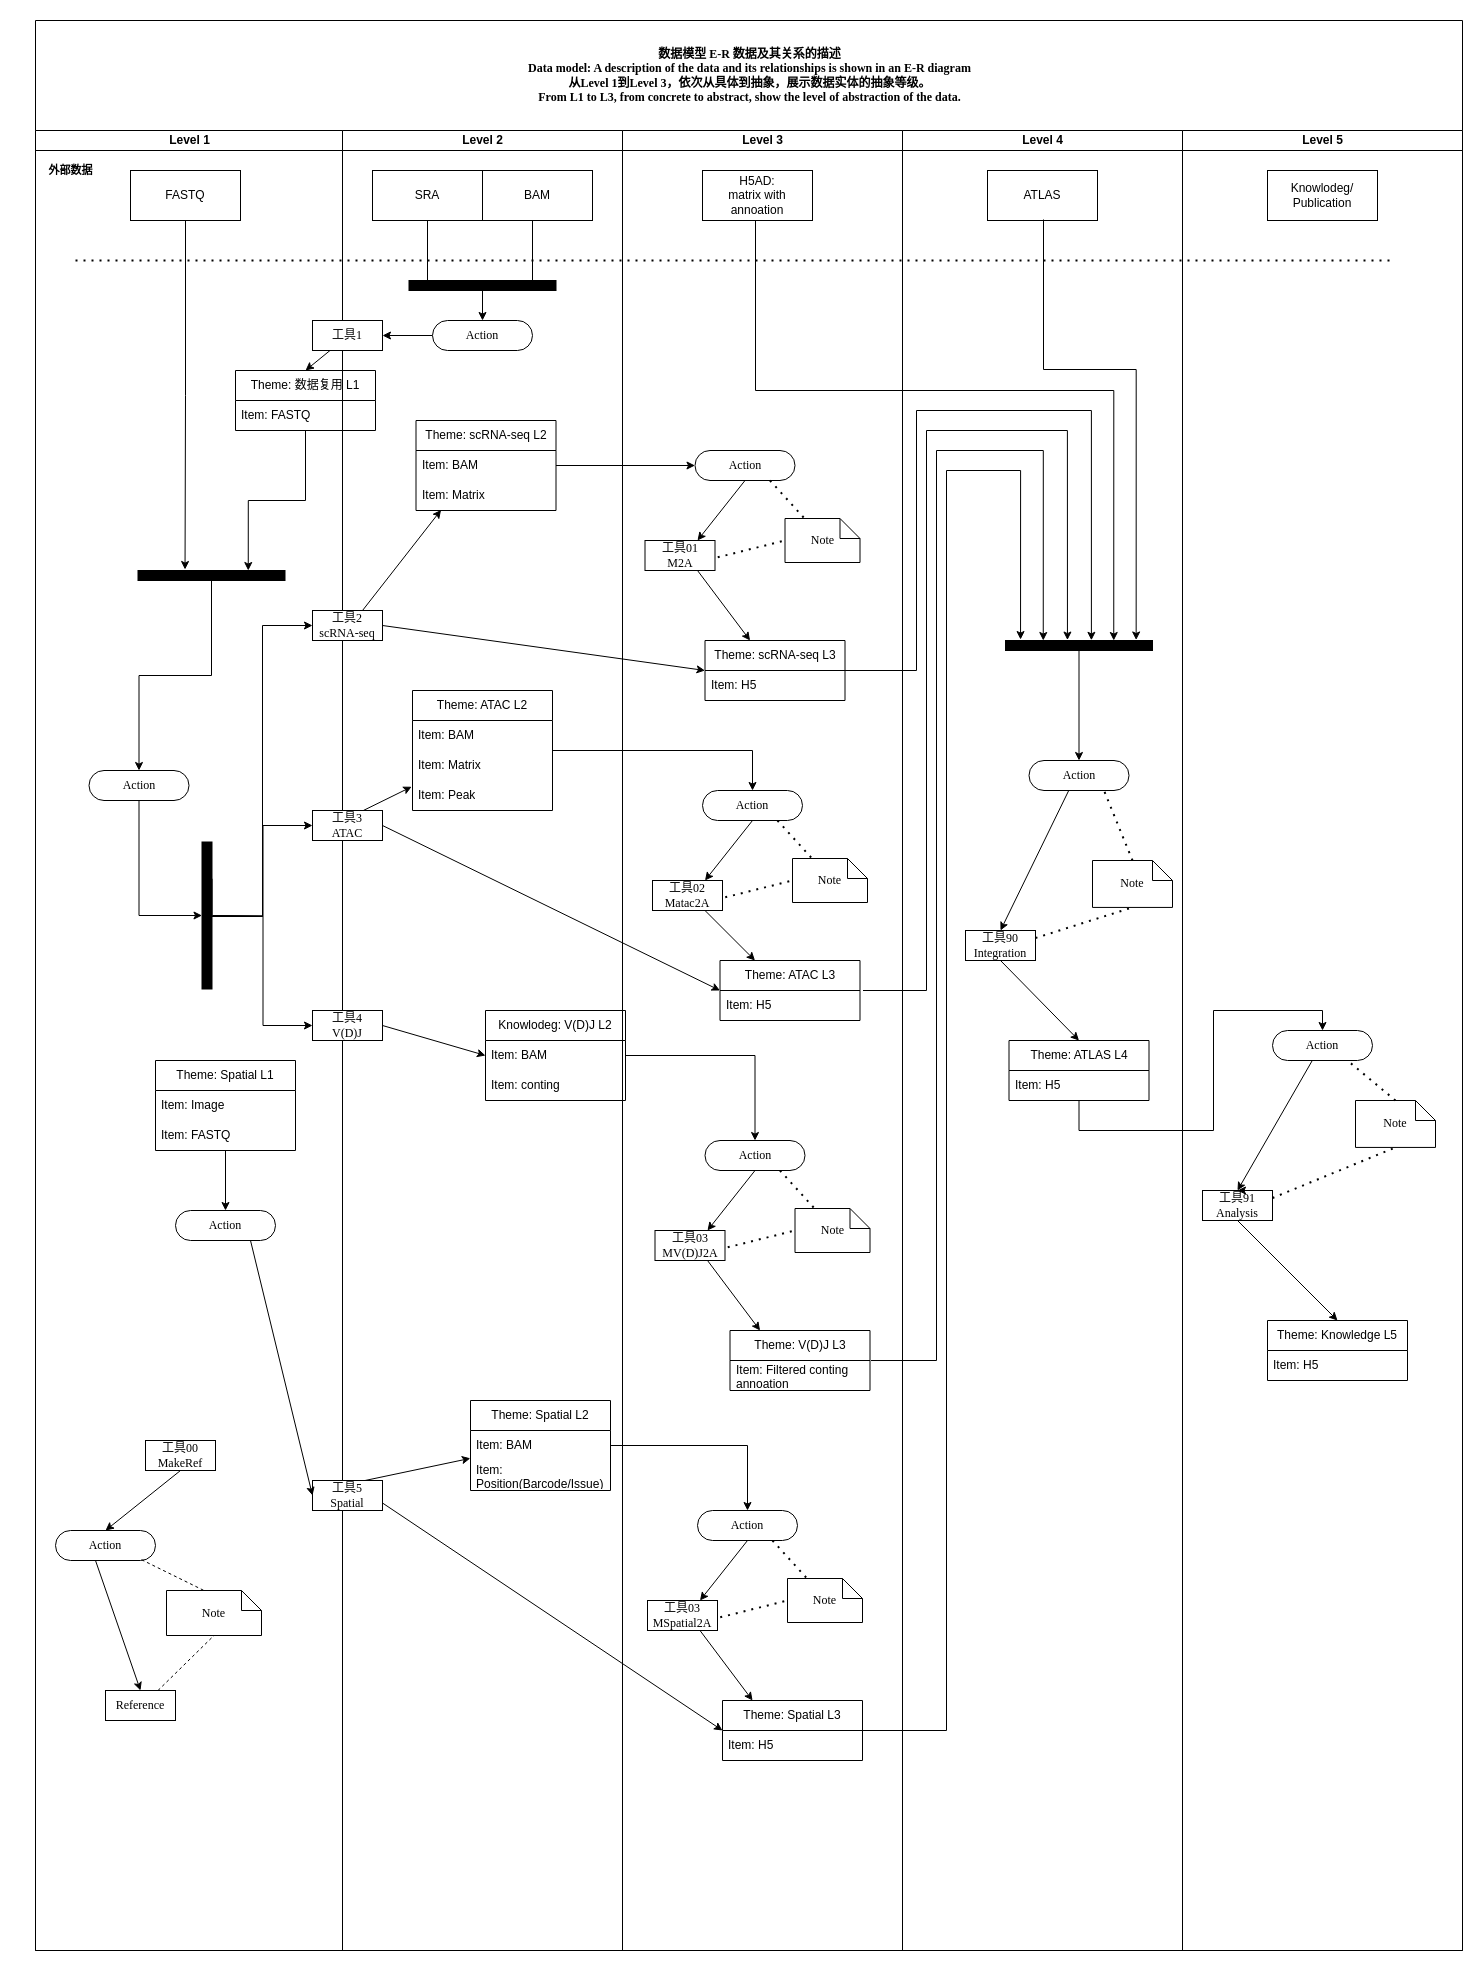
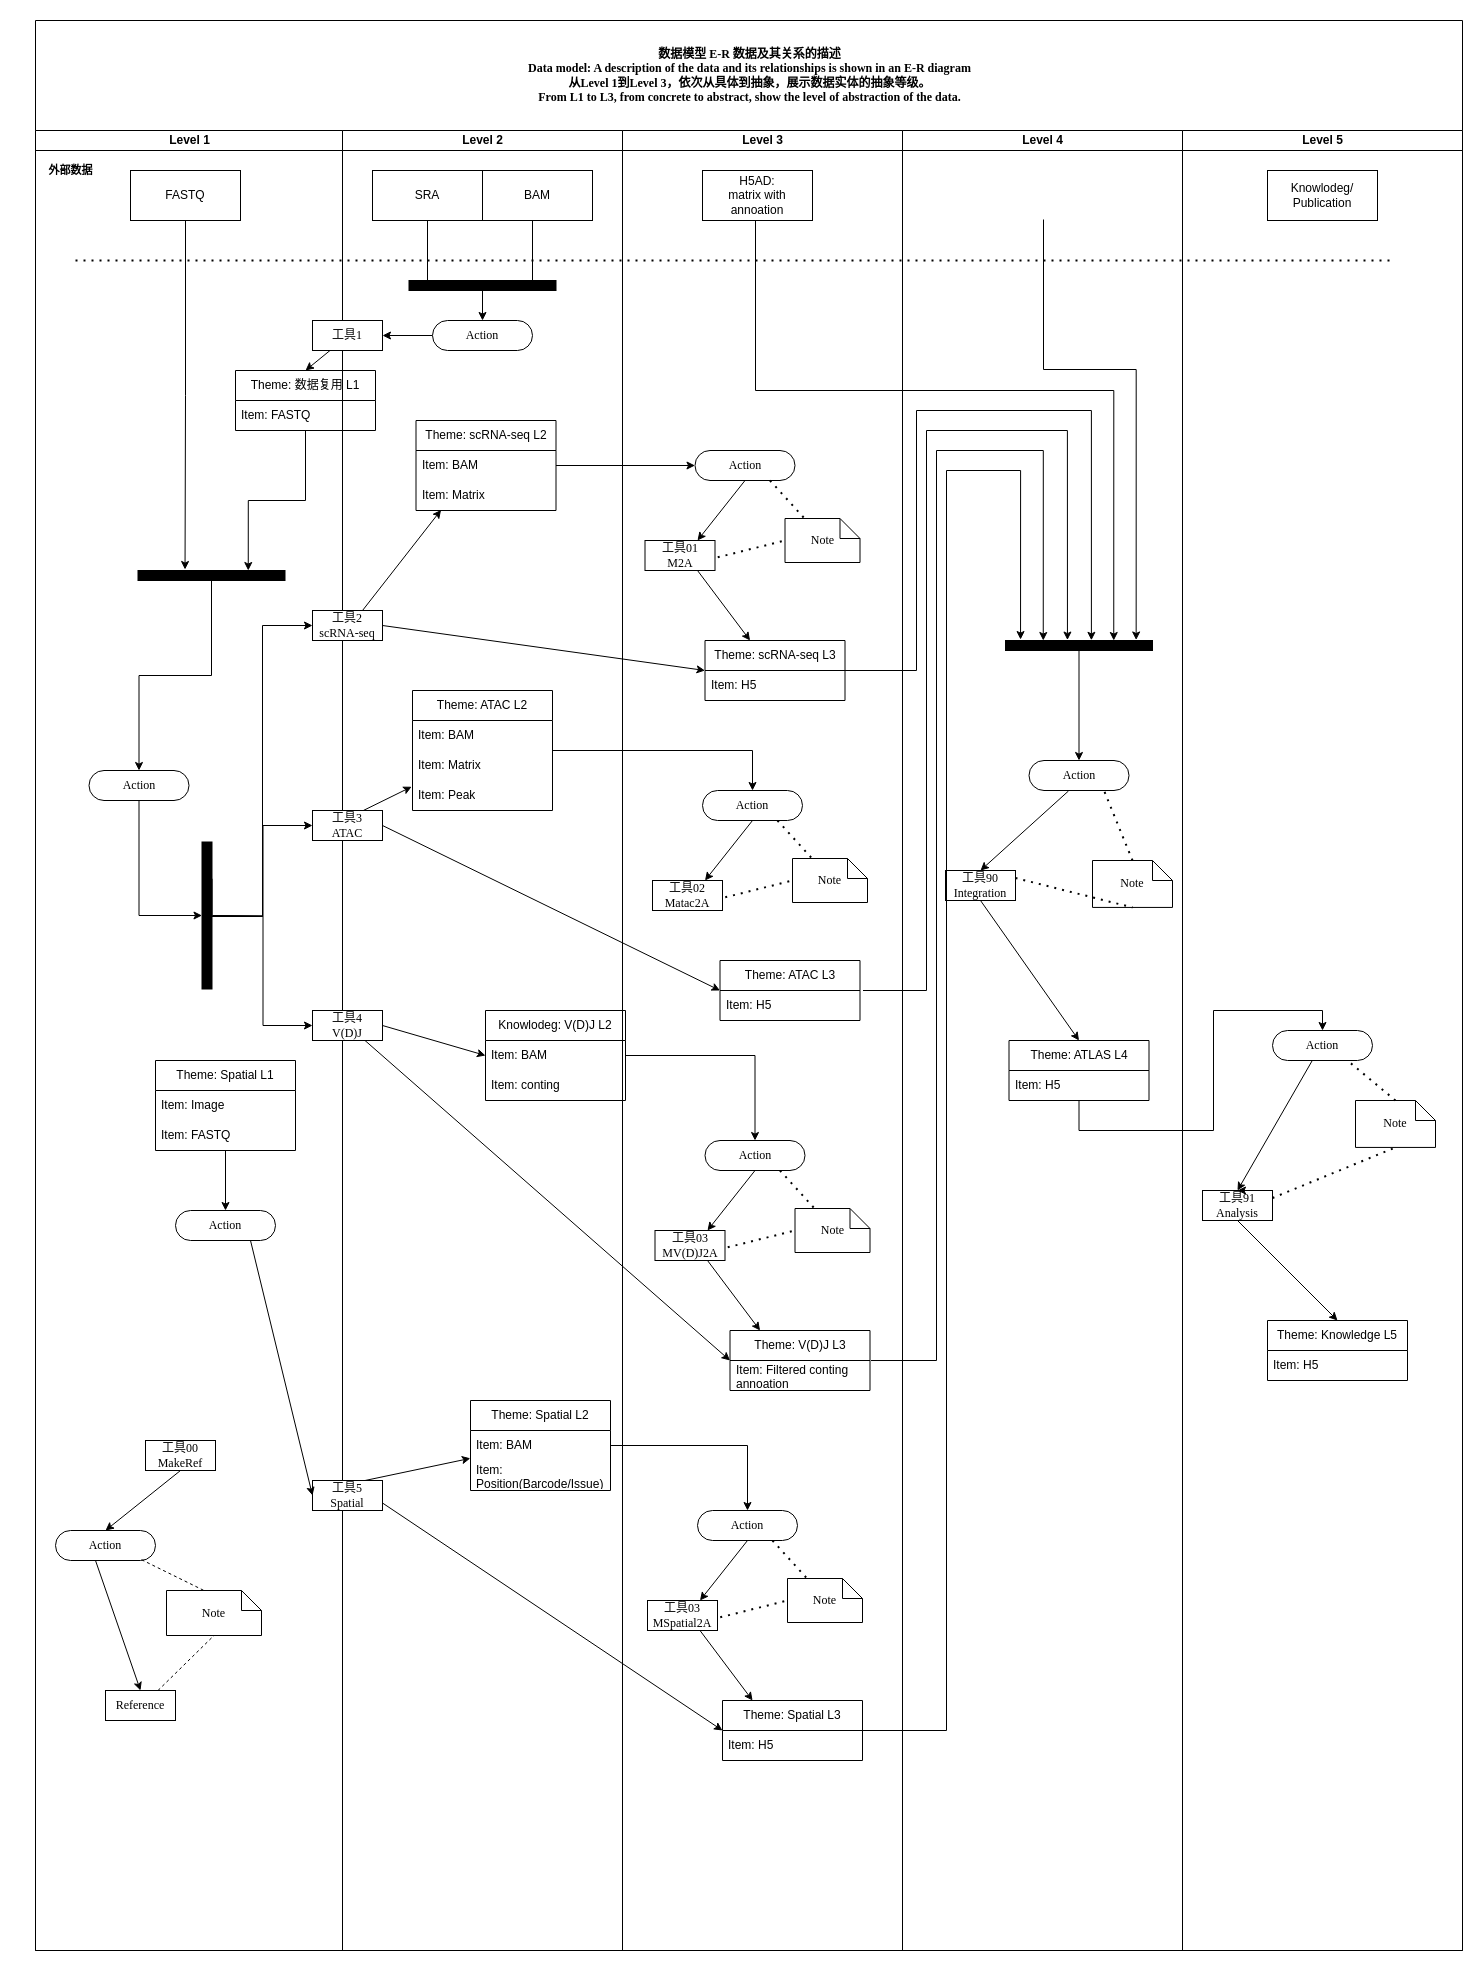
node "ATLAS": removed
edge "工具02 Matac2A" -> "Theme: ATAC L3": removed
node "工具90 Integration": moved (1001, 946) -> (981, 886)
edge "工具4 V(D)J" -> "Theme: V(D)J L3": added
